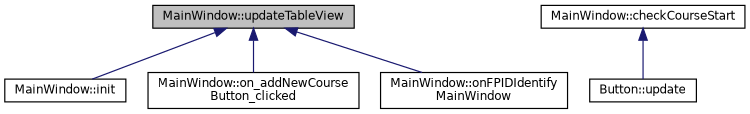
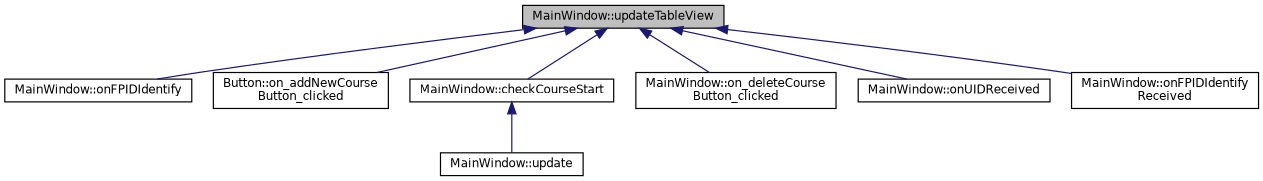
edge "MainWindow::checkCourseStart" -> "MainWindow::updateTableView": added
node "MainWindow::init": label "MainWindow::init" -> "MainWindow::onFPIDIdentify"
node "MainWindow::on_addNewCourse Button_clicked": label "MainWindow::on_addNewCourse Button_clicked" -> "Button::on_addNewCourse Button_clicked"
node "MainWindow::onFPIDIdentify MainWindow": label "MainWindow::onFPIDIdentify MainWindow" -> "MainWindow::onFPIDIdentify Received"
node "Button::update": label "Button::update" -> "MainWindow::update"
node "MainWindow::on_deleteCourse Button_clicked": added
node "MainWindow::onUIDReceived": added
